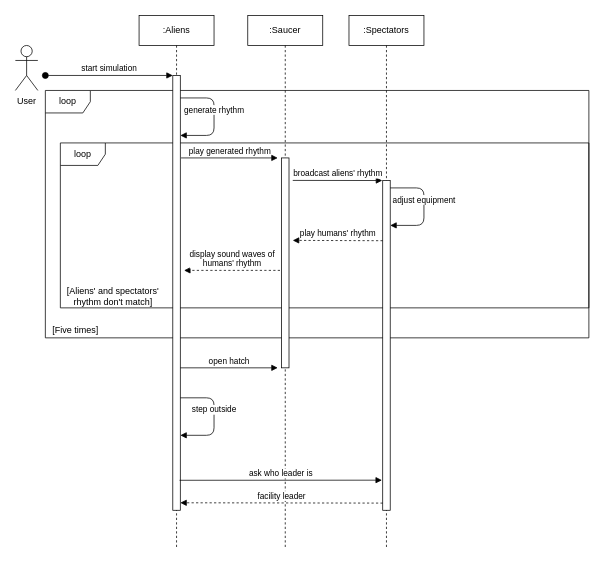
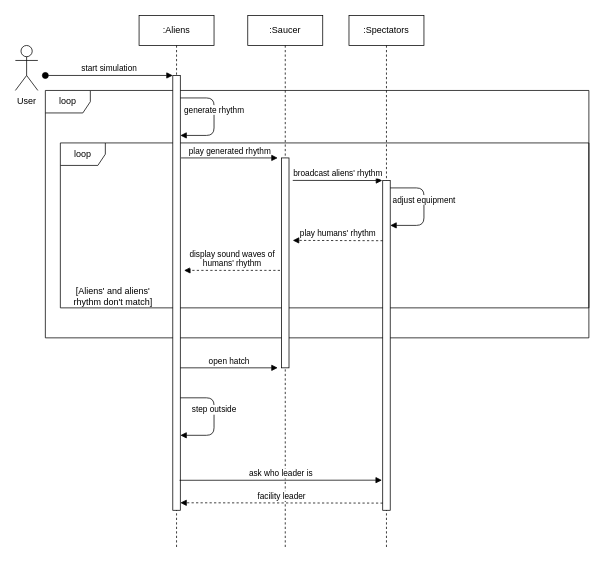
node "[Aliens' and spectators' rhythm don't match]": label "[Aliens' and spectators' rhythm don't match]" -> "[Aliens' and aliens' rhythm don't match]"
node "[Five times]": removed
